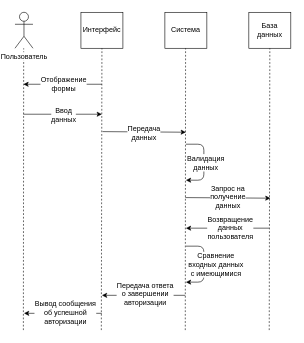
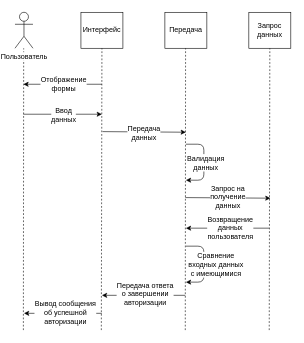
node "Система": label "Система" -> "Передача"
node "База данных": label "База данных" -> "Запрос данных"
